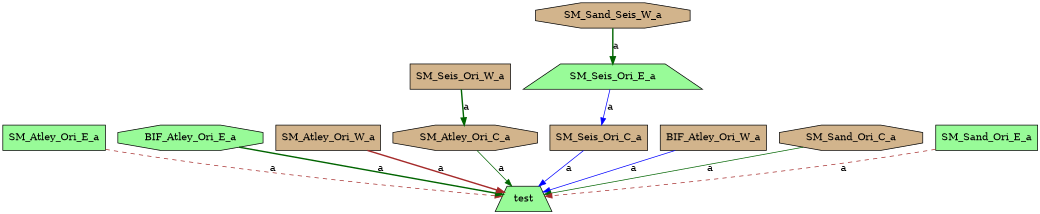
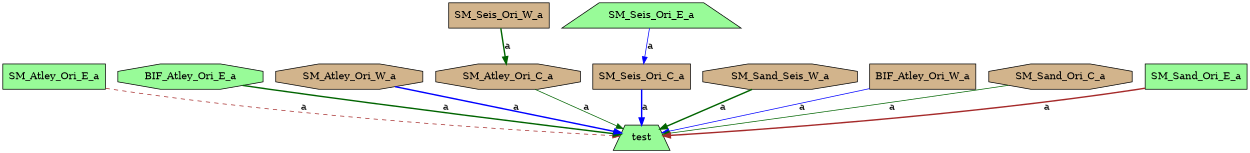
edge "SM_Sand_Seis_W_a" -> "SM_Seis_Ori_E_a": now "SM_Sand_Seis_W_a" -> "test"
node "SM_Atley_Ori_W_a": shape box -> octagon
edge "SM_Seis_Ori_C_a" -> "test": style solid -> bold
edge "SM_Atley_Ori_W_a" -> "test": color brown -> blue
edge "SM_Sand_Ori_E_a" -> "test": style dashed -> bold
